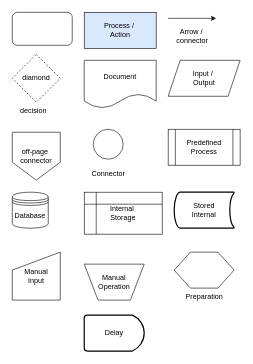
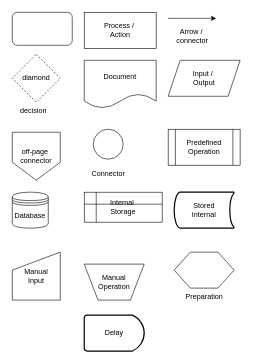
node "Process / Action": fillcolor #dae8fc -> #ffffff
node "Predefined Process": label "Predefined Process" -> "Predefined Operation"
node "Internal Storage": size 78x42 -> 78x30
